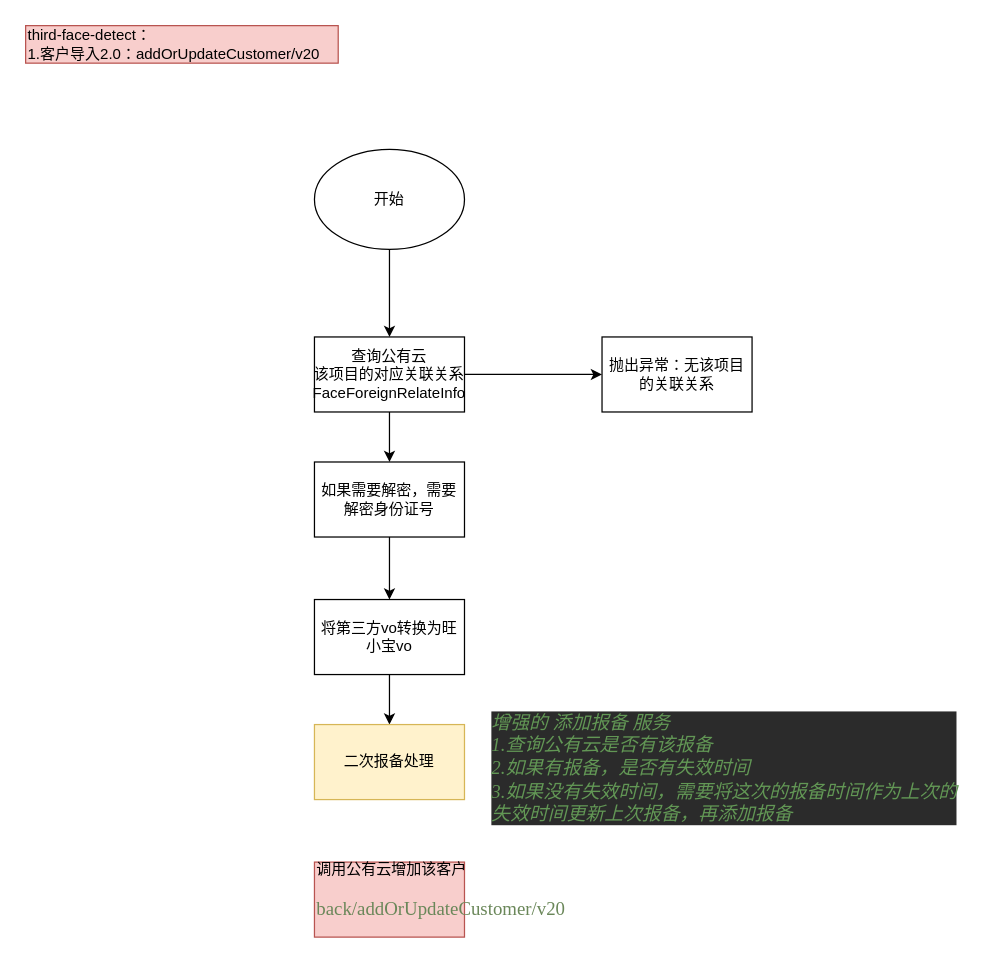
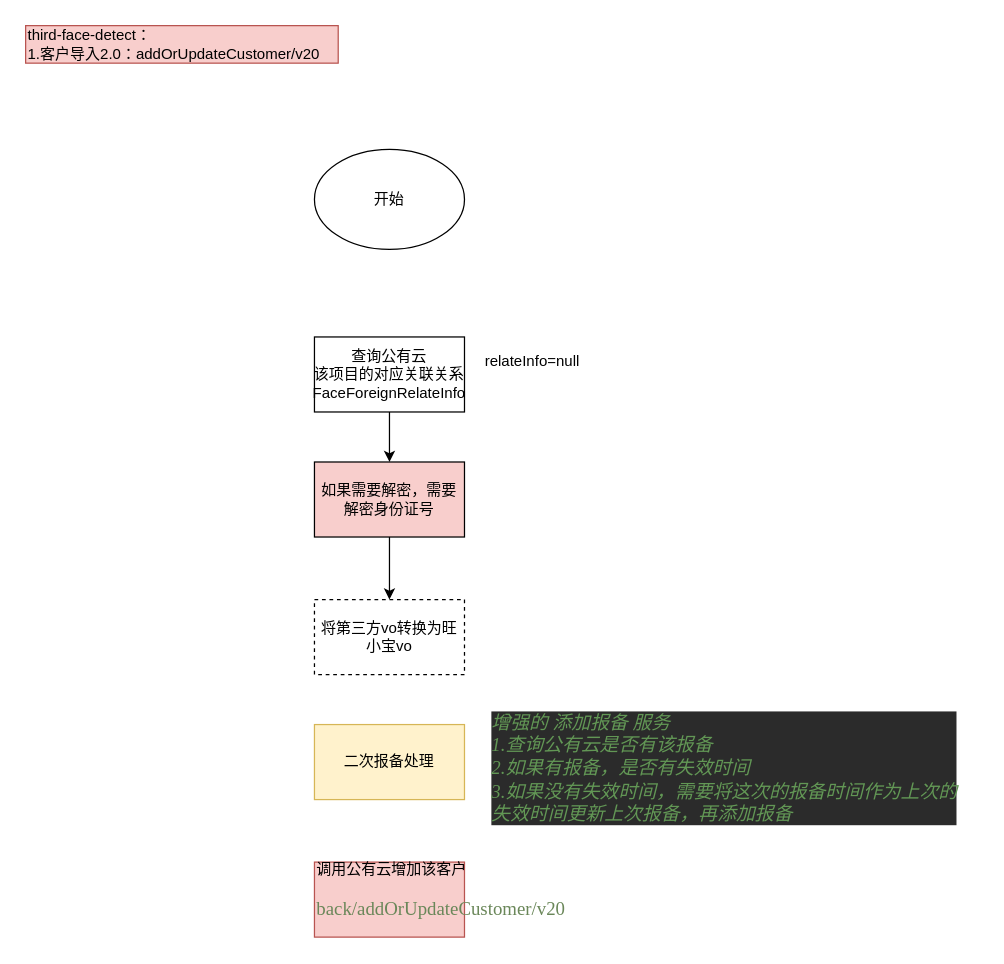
edge "开始" -> "查询公有云 该项目的对应关联关系FaceForeignRelateInfo": removed
node "relateInfo=null": added
edge "查询公有云 该项目的对应关联关系FaceForeignRelateInfo" -> "抛出异常：无该项目的关联关系": removed
node "抛出异常：无该项目的关联关系": removed
node "如果需要解密，需要解密身份证号": fillcolor #ffffff -> #f8cecc
node "将第三方vo转换为旺小宝vo": style solid -> dashed
edge "将第三方vo转换为旺小宝vo" -> "二次报备处理": removed
